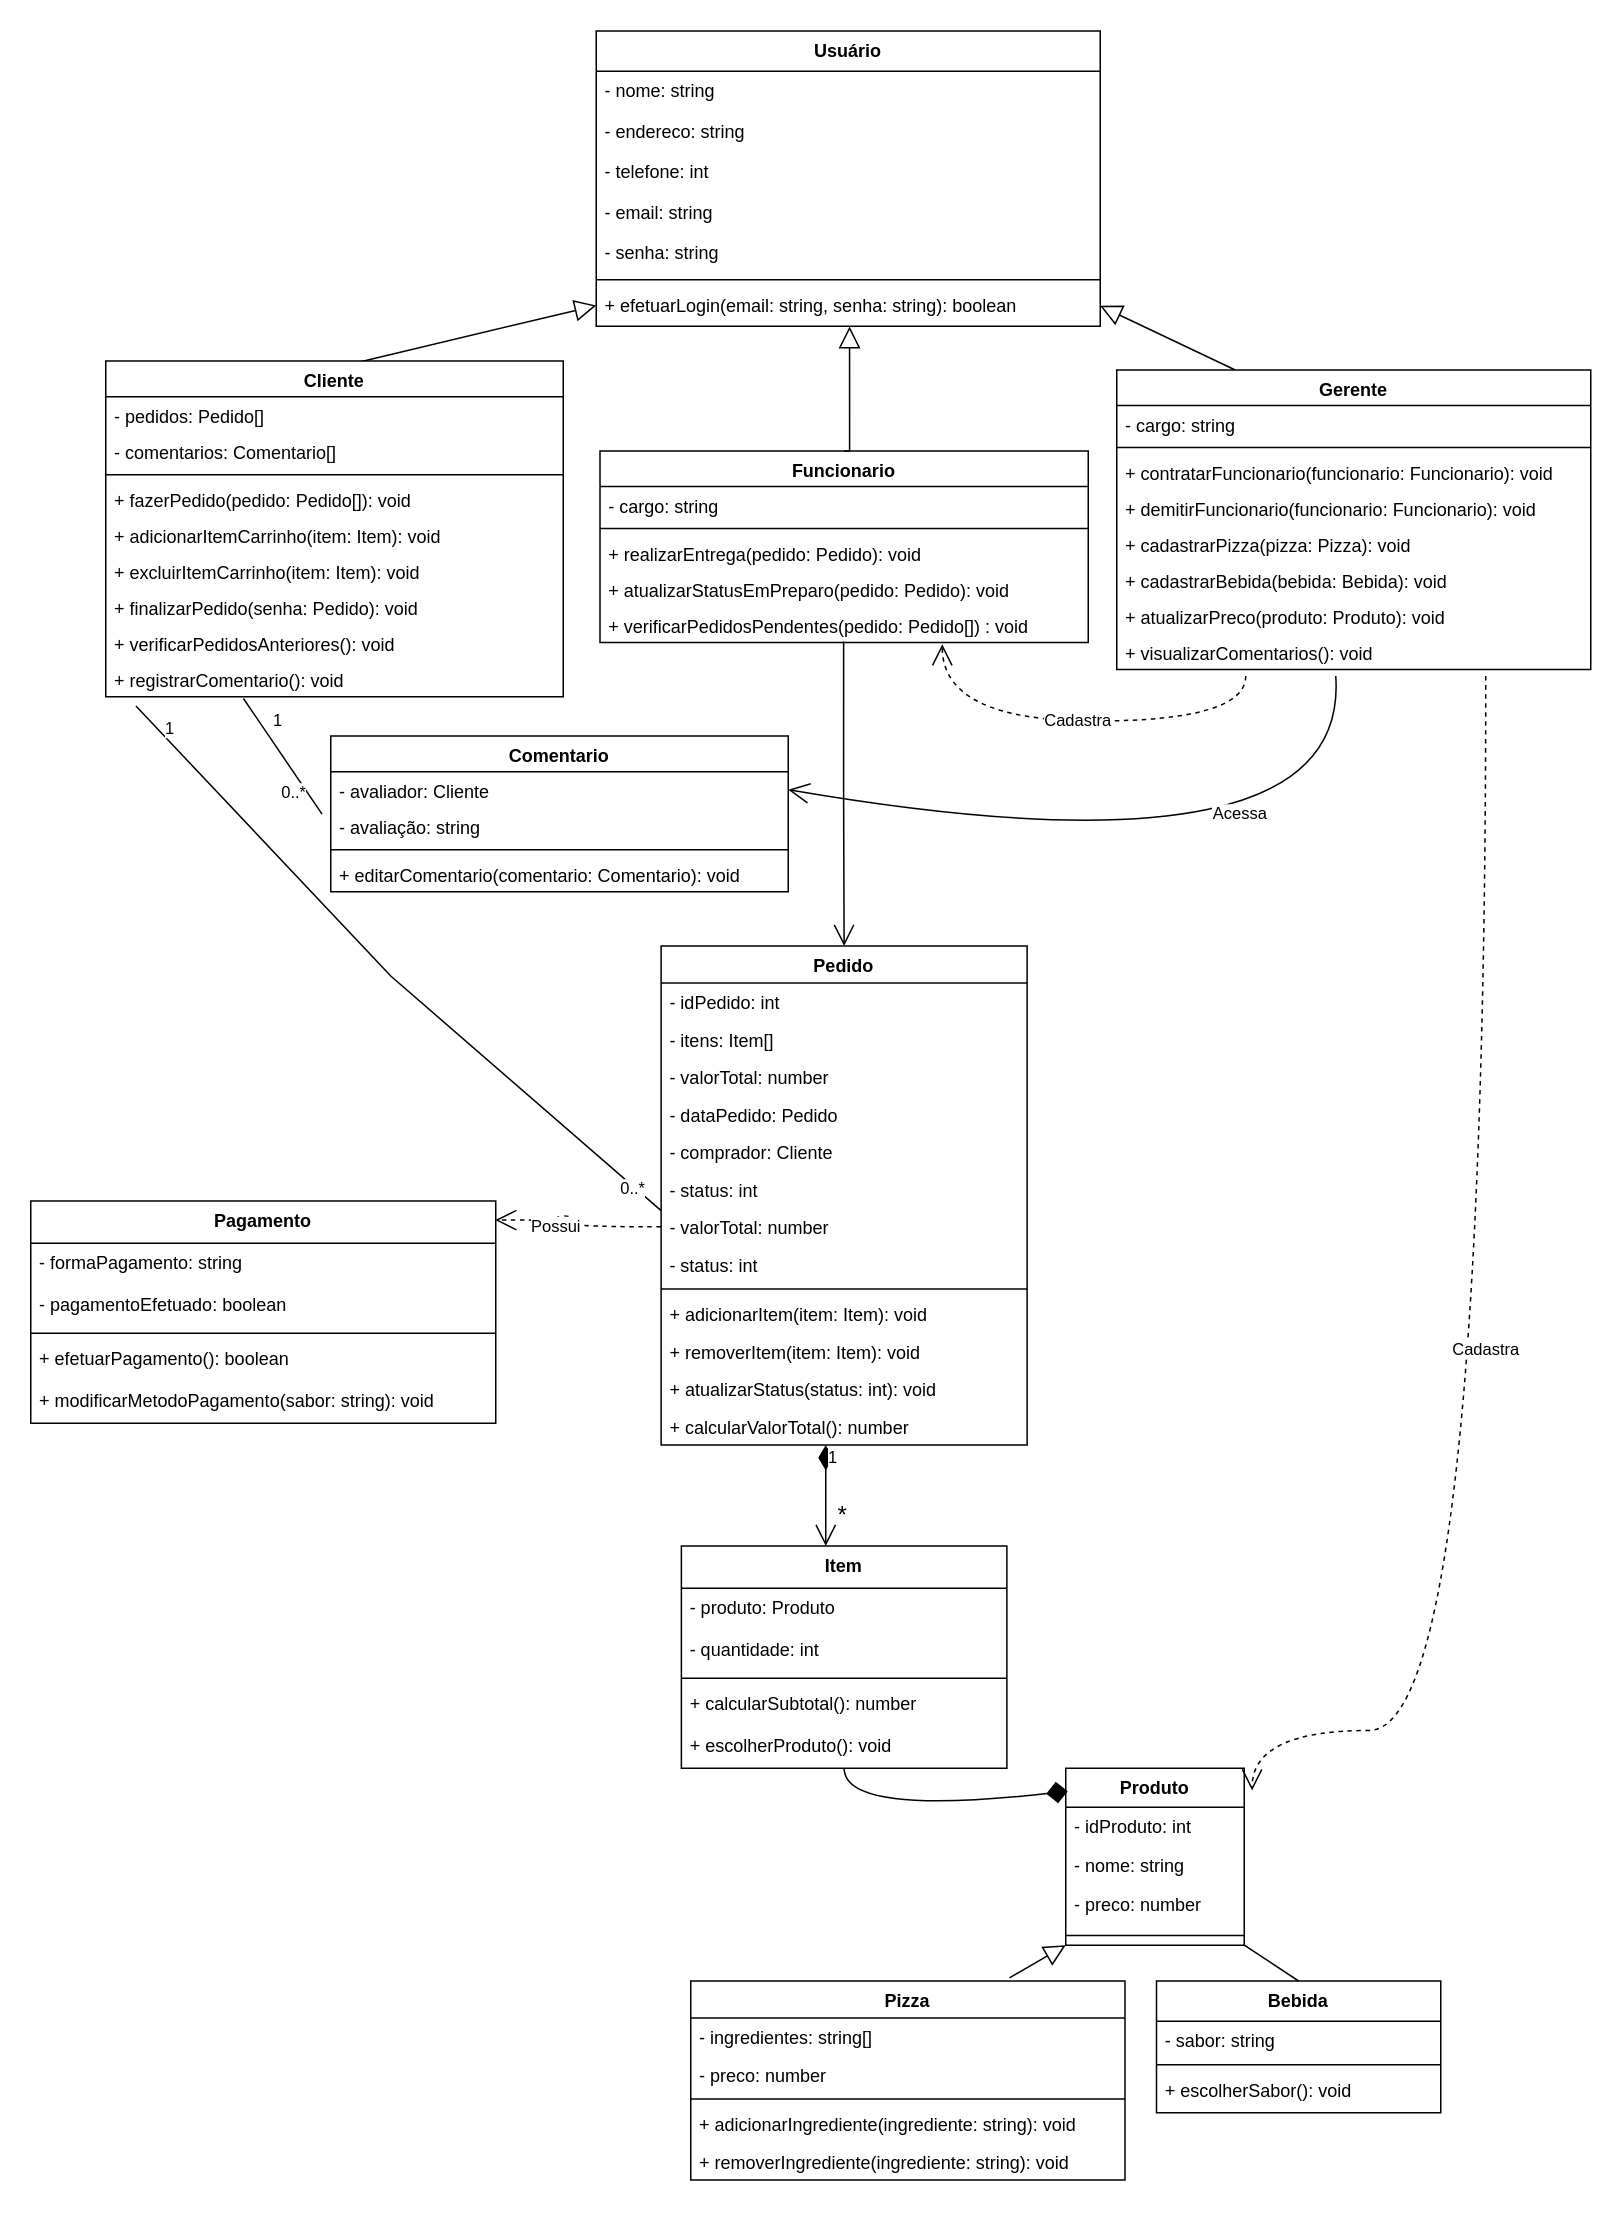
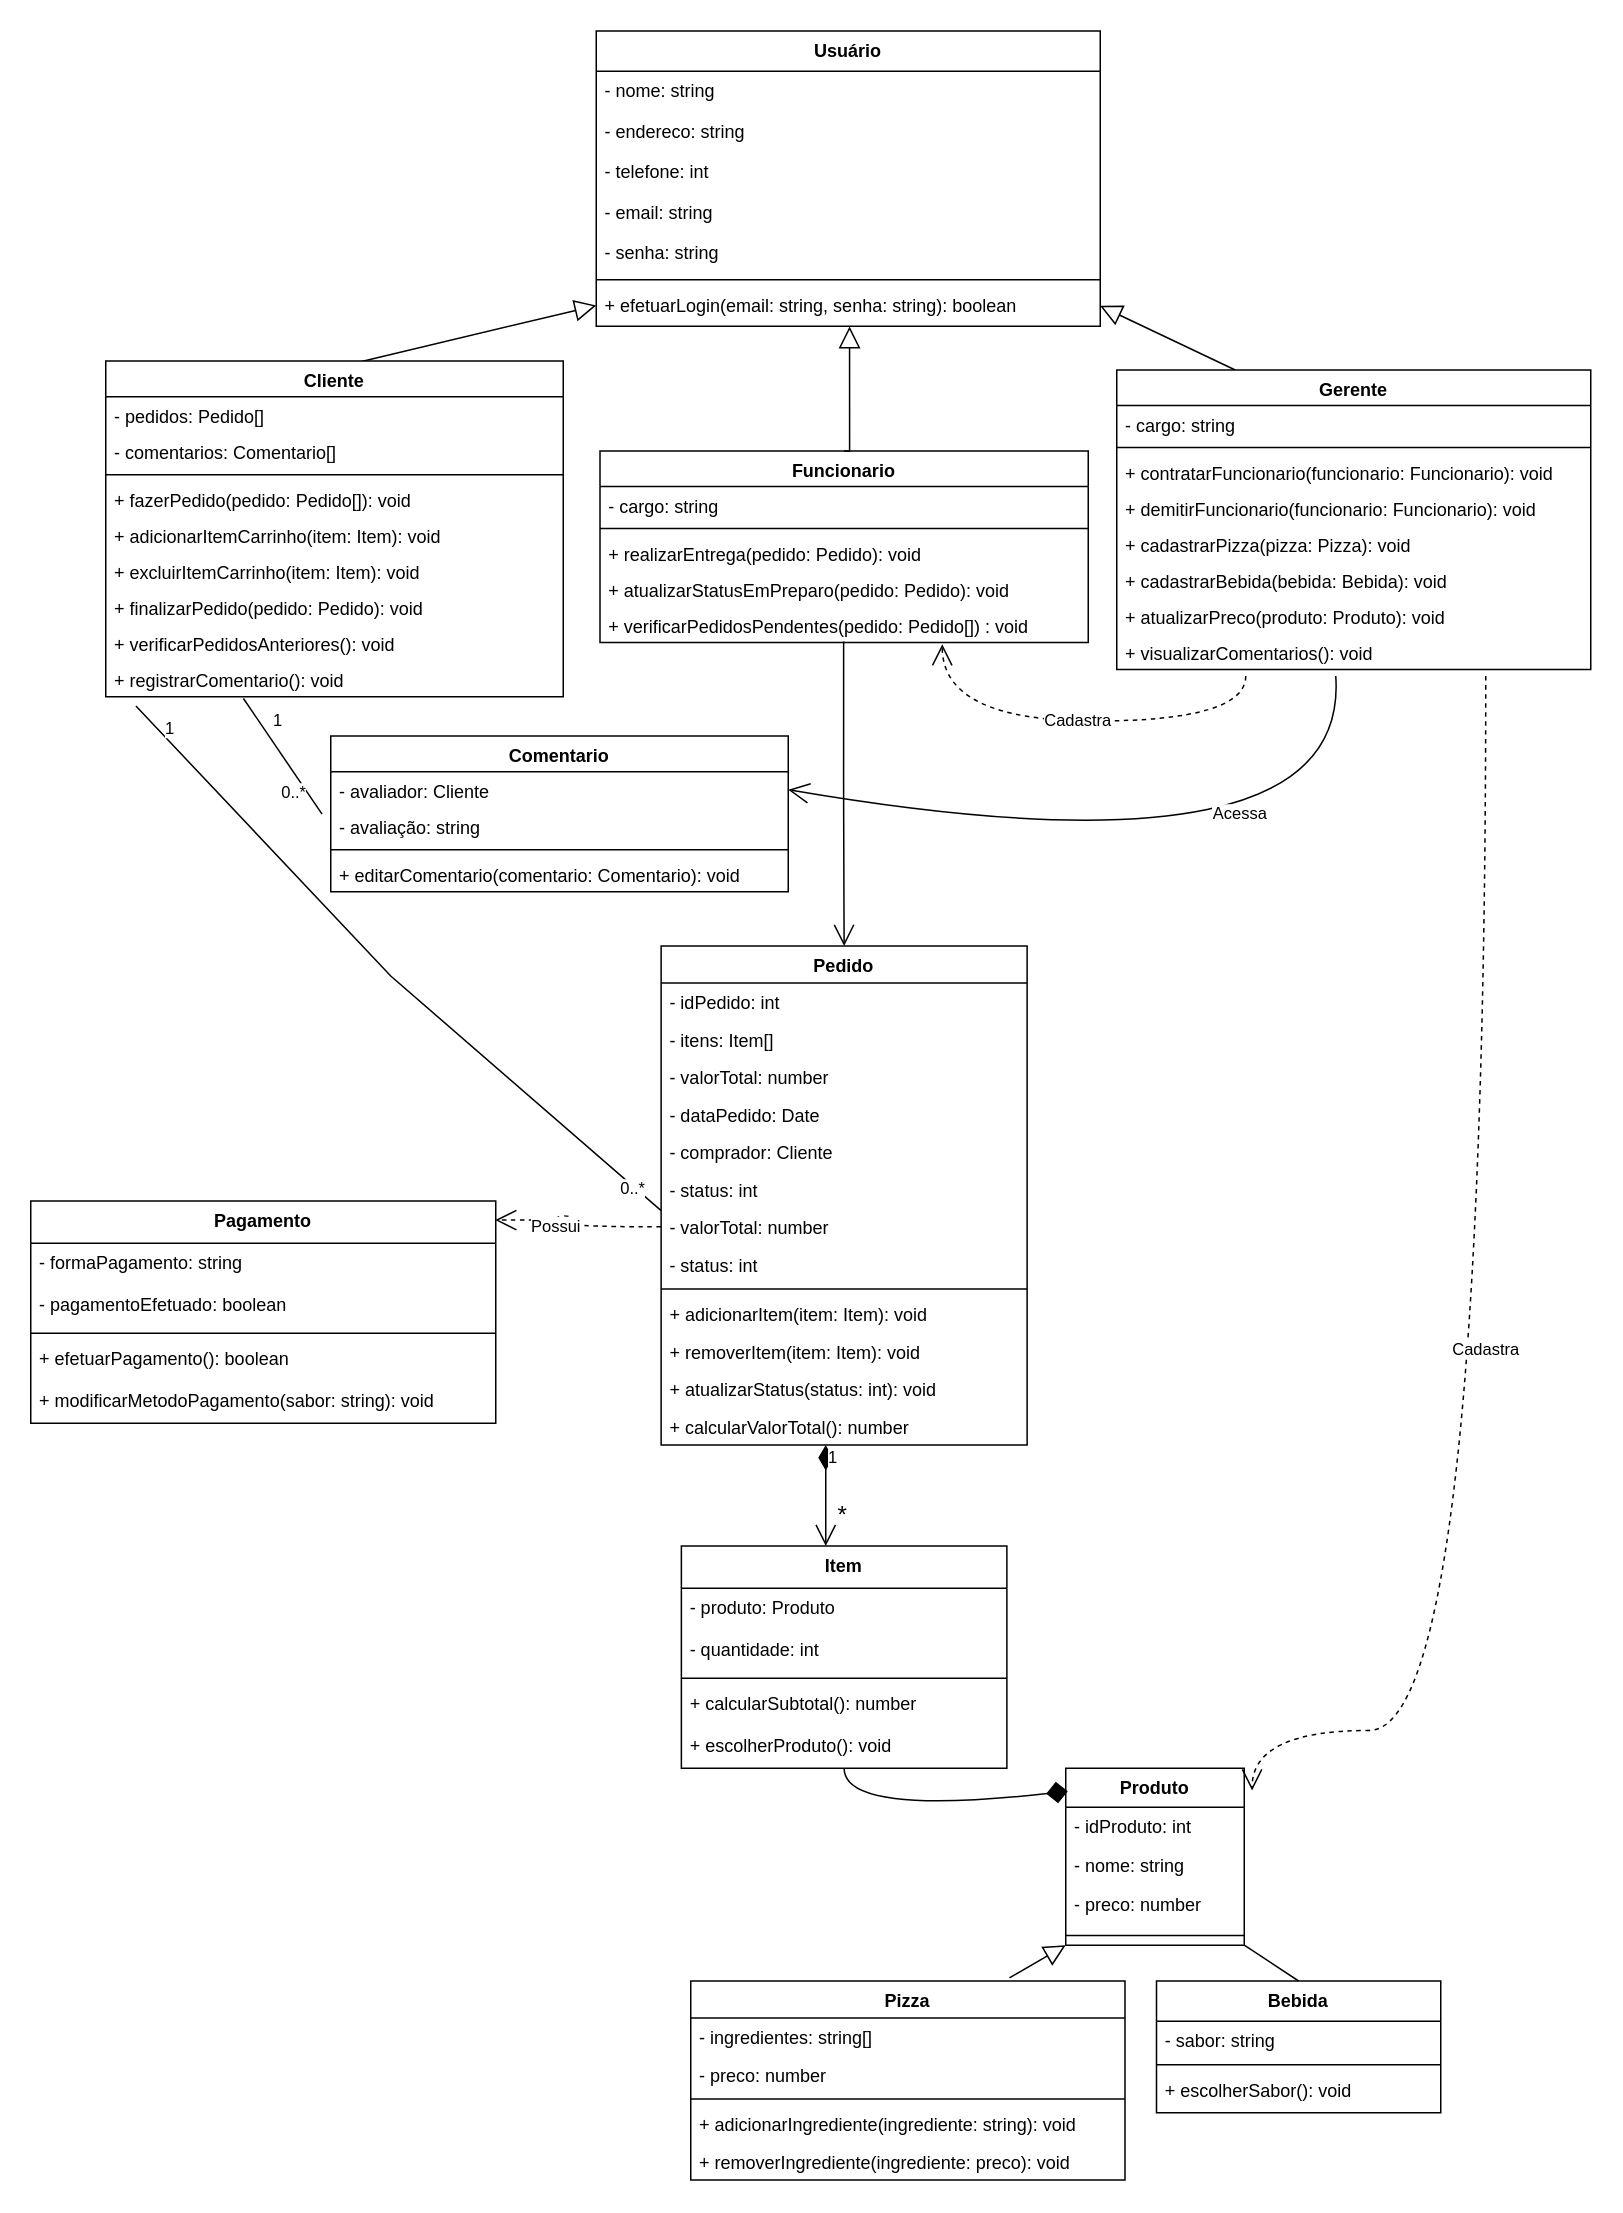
node "+ finalizarPedido(senha: Pedido): void": label "+ finalizarPedido(senha: Pedido): void" -> "+ finalizarPedido(pedido: Pedido): void"
node "- dataPedido: Pedido": label "- dataPedido: Pedido" -> "- dataPedido: Date"
node "+ removerIngrediente(ingrediente: string): void": label "+ removerIngrediente(ingrediente: string): void" -> "+ removerIngrediente(ingrediente: preco): void"
